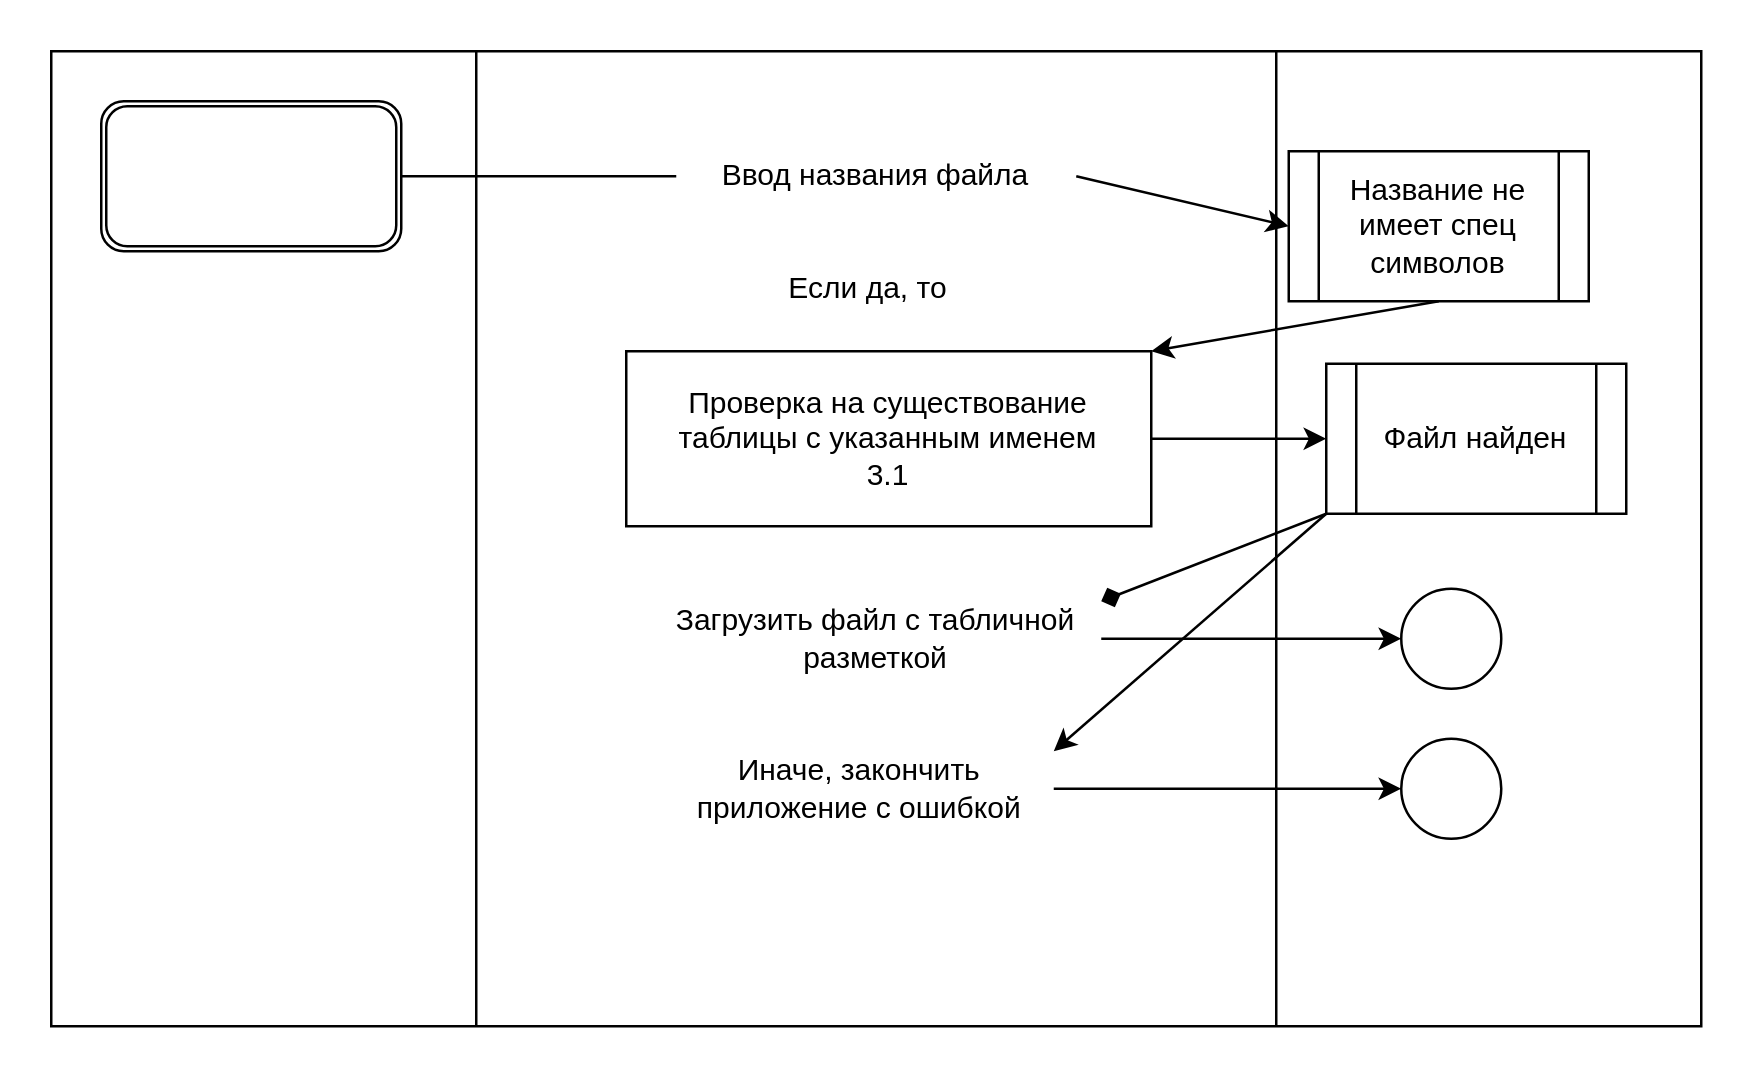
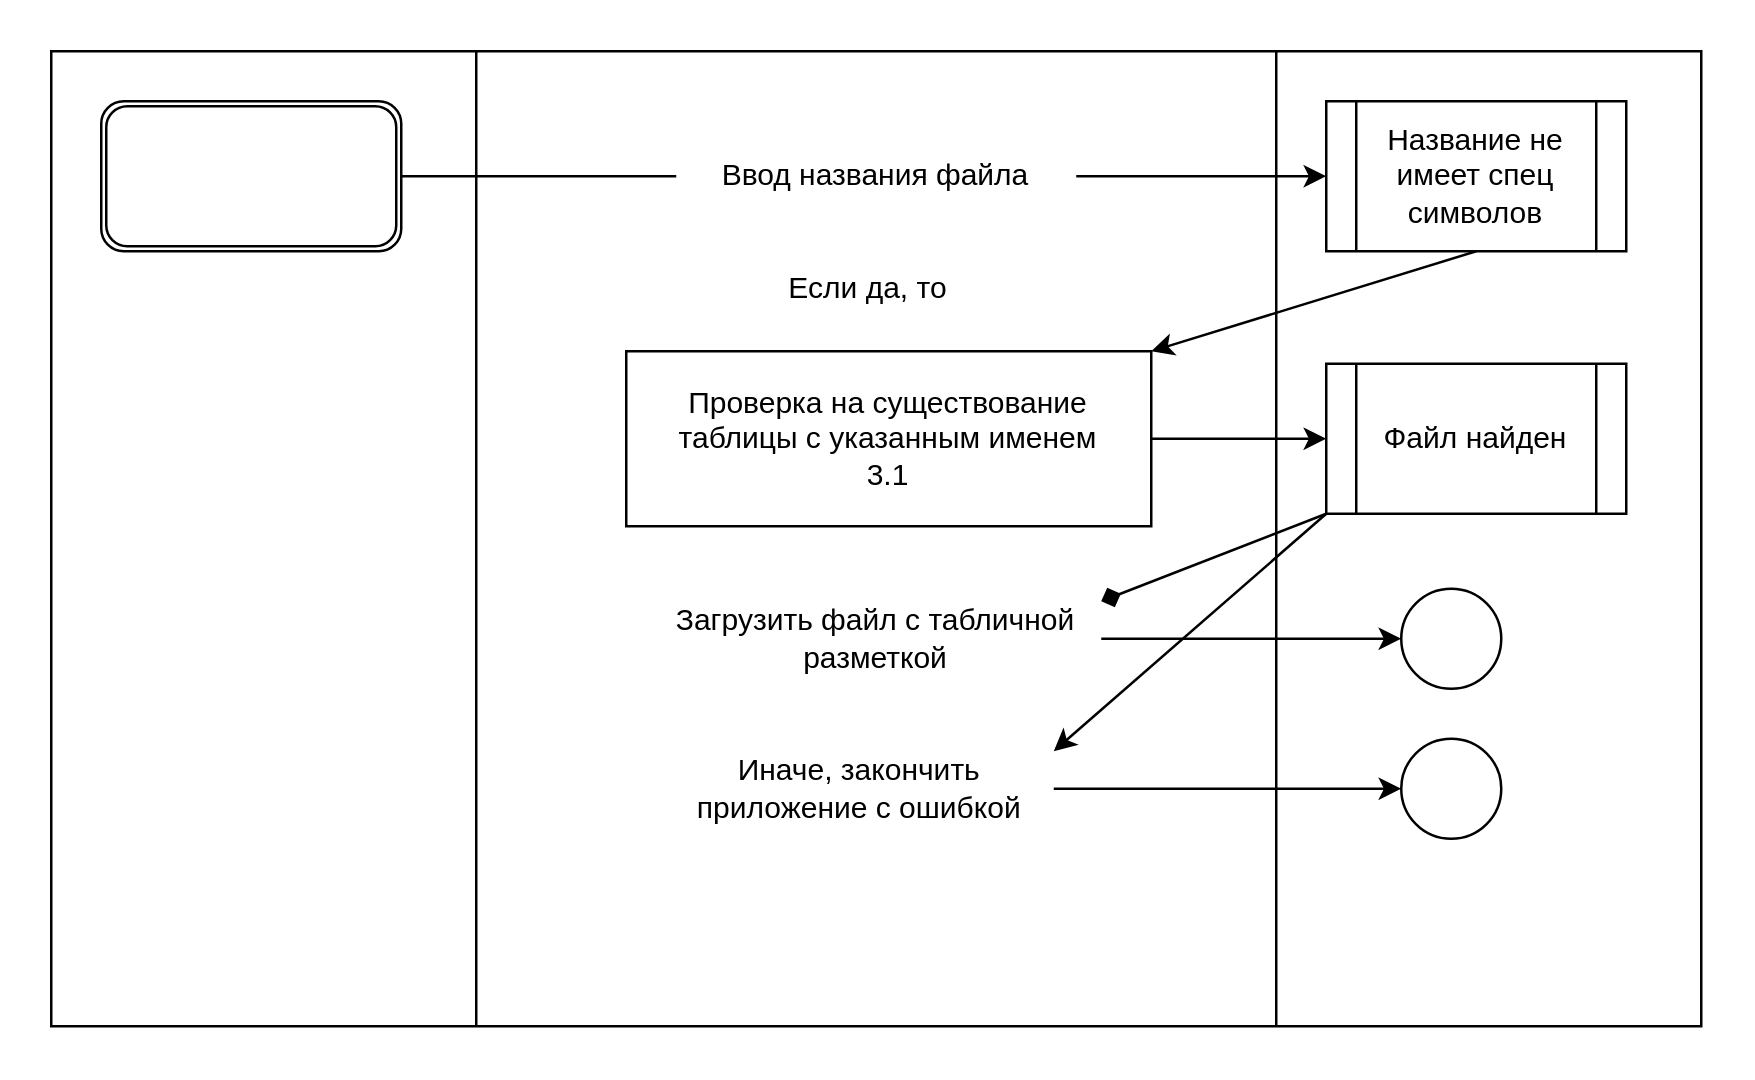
node "Название не имеет спец символов": moved (1439, 226) -> (1476, 176)
